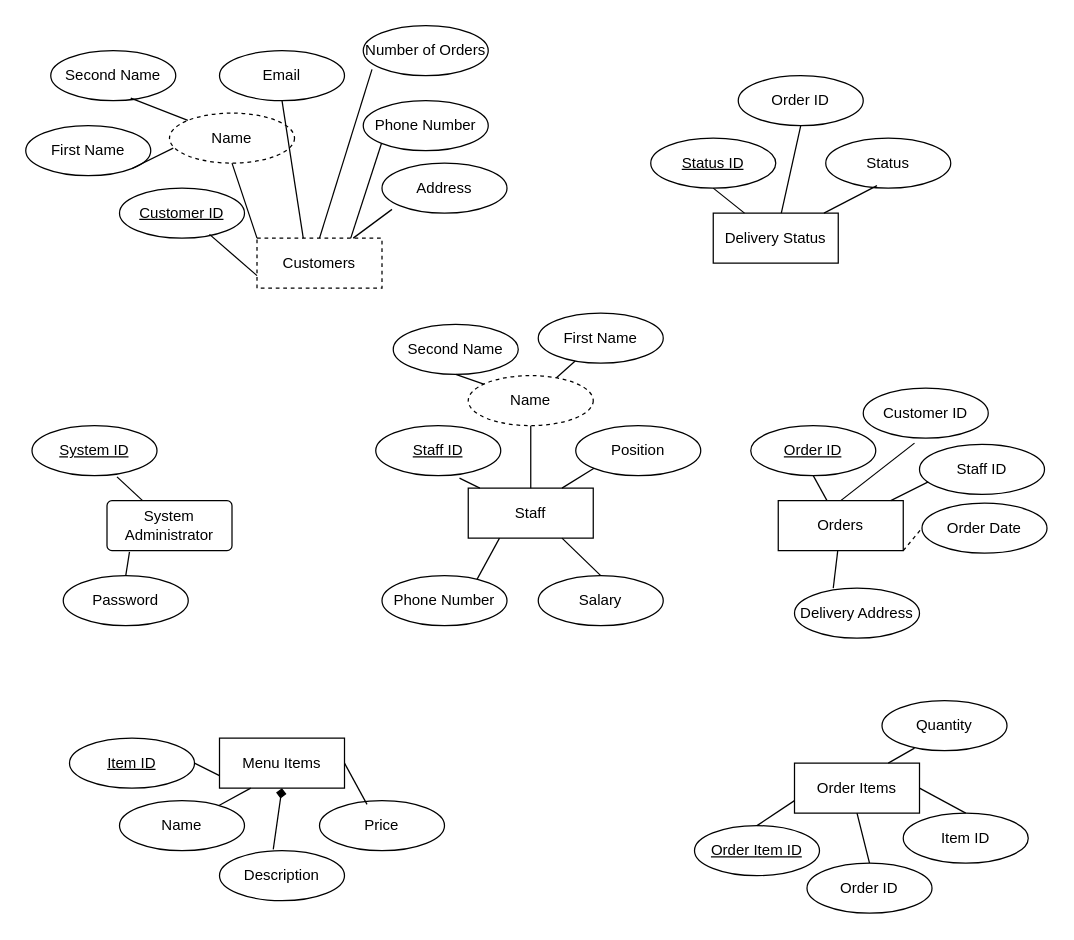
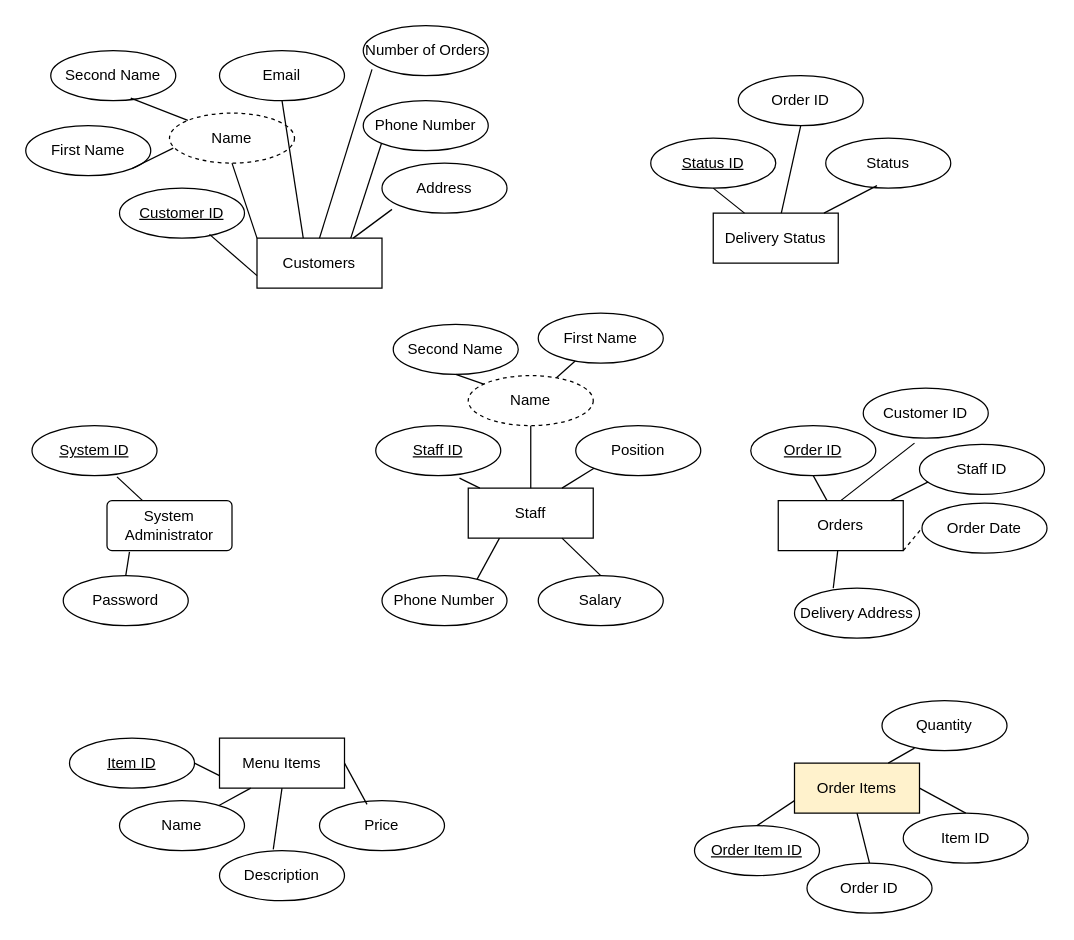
node "Customers": style dashed -> solid
node "Order Items": fillcolor #ffffff -> #fff2cc
edge "Description" -> "Menu Items": arrowhead diamond -> none
